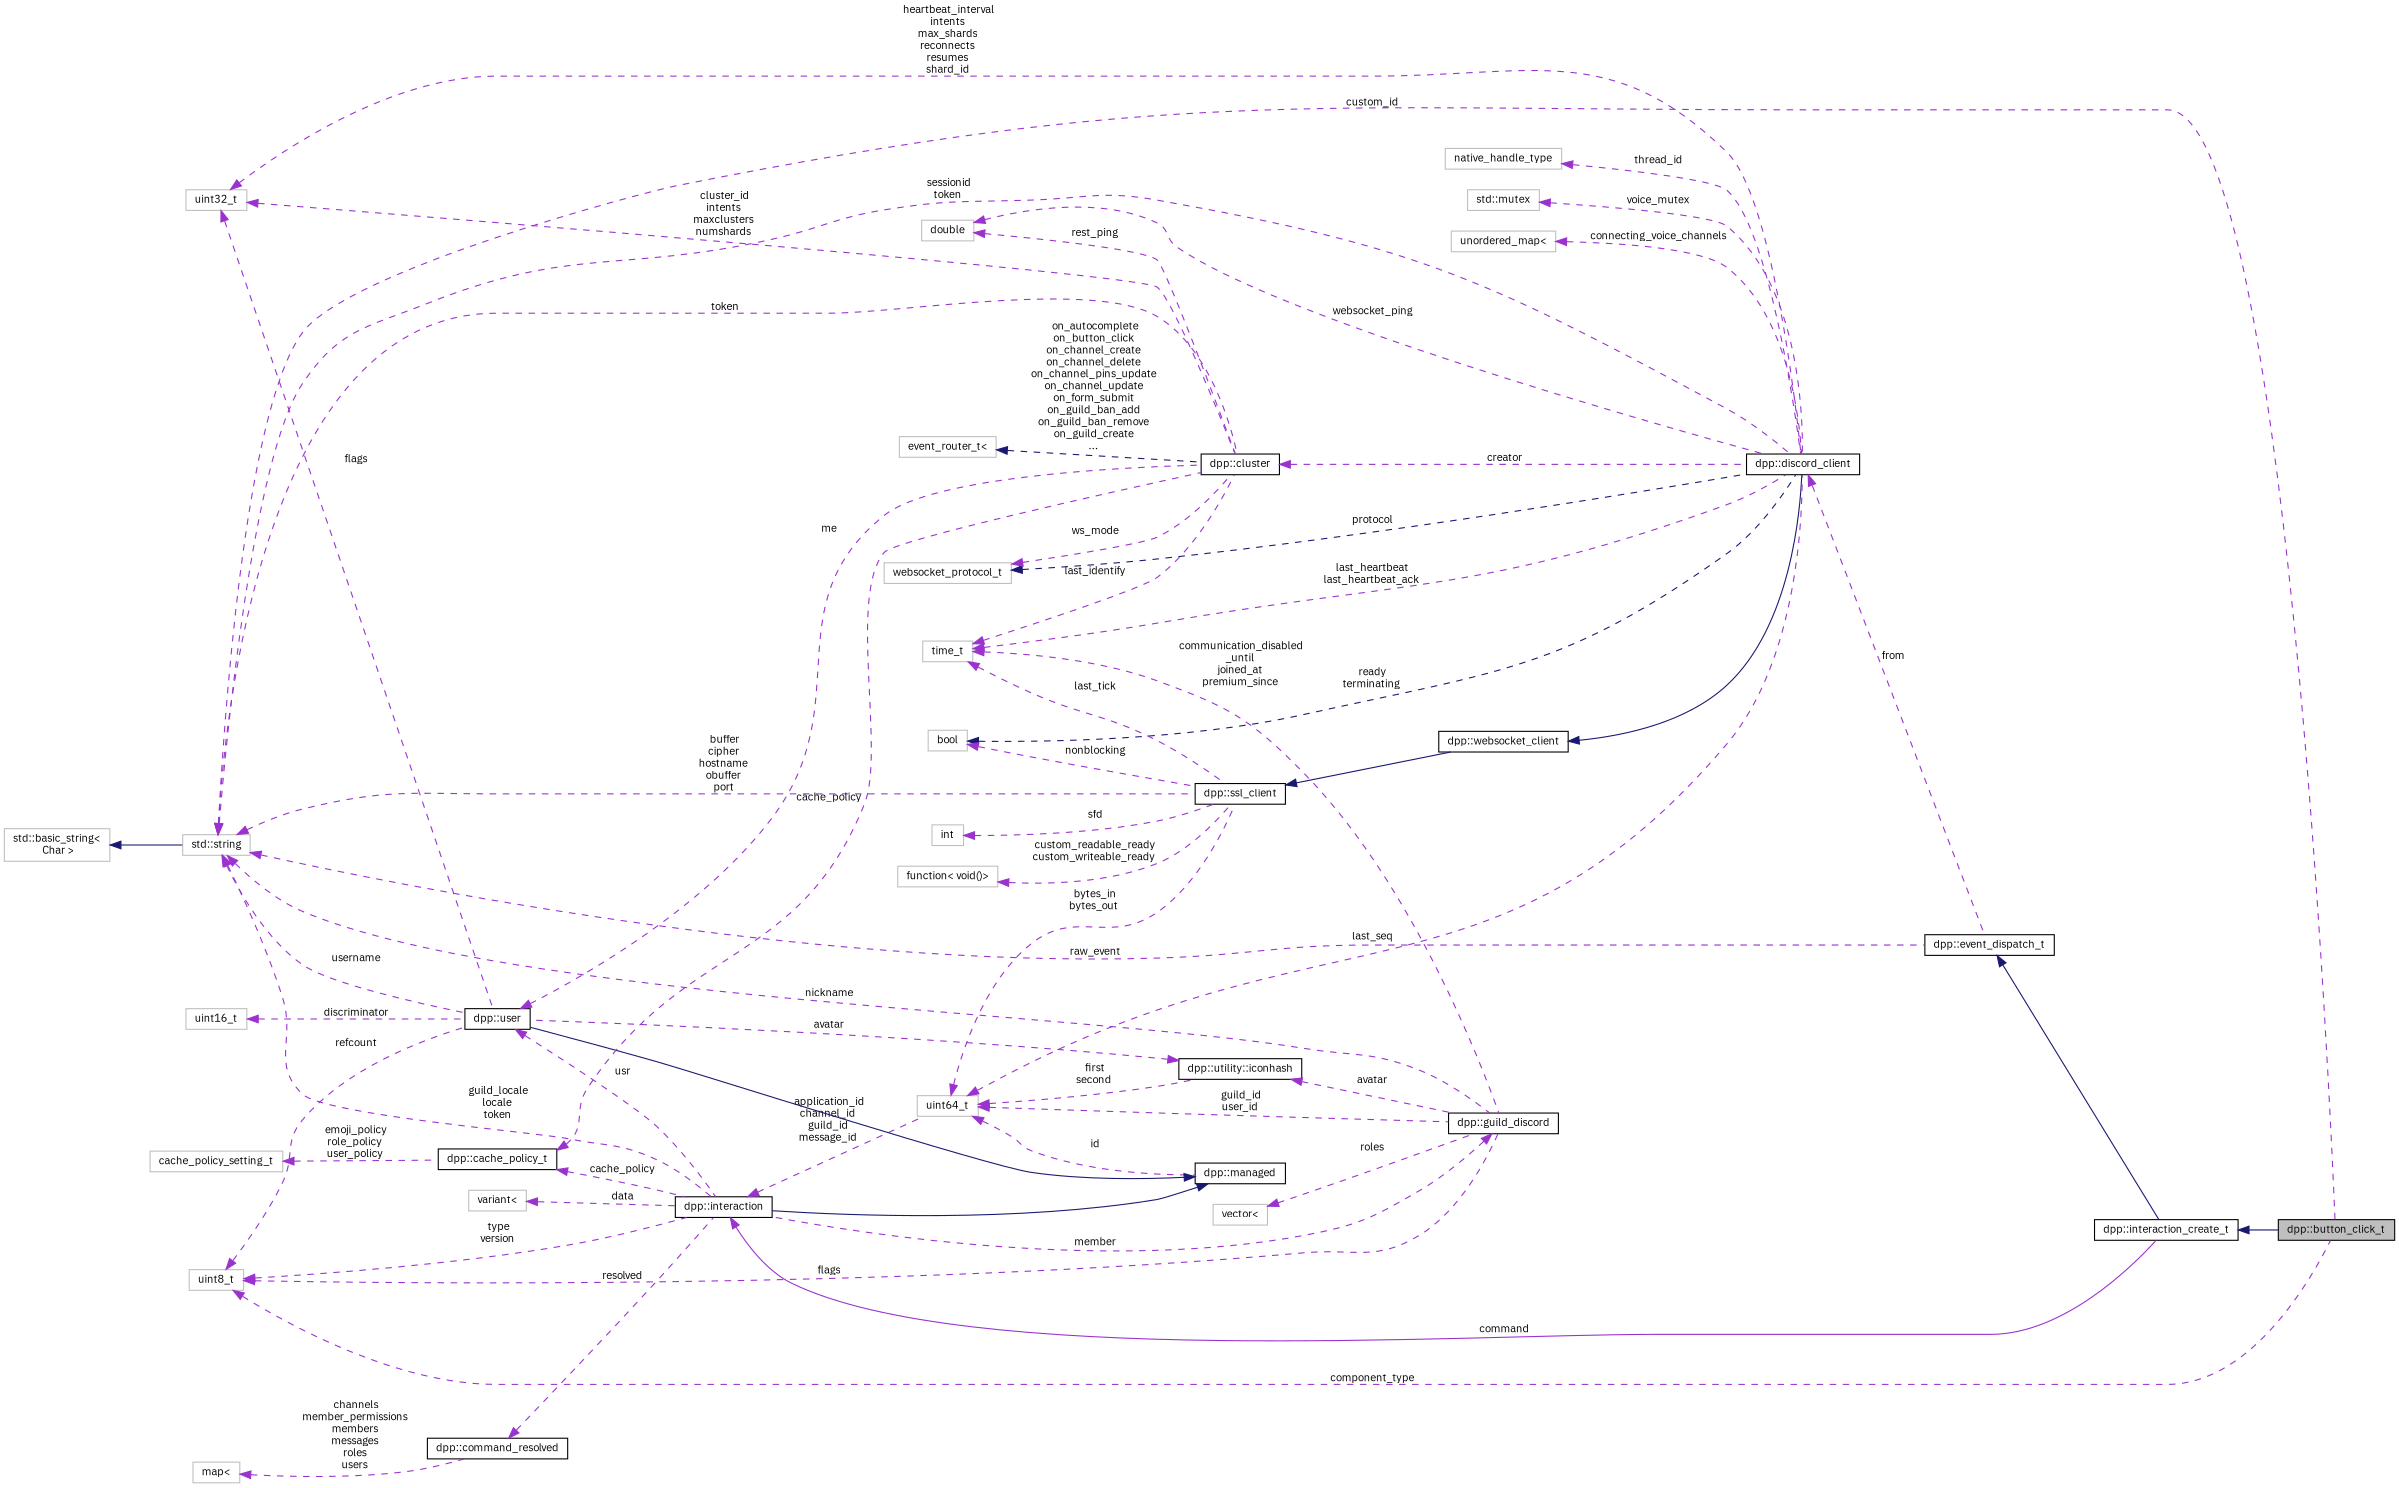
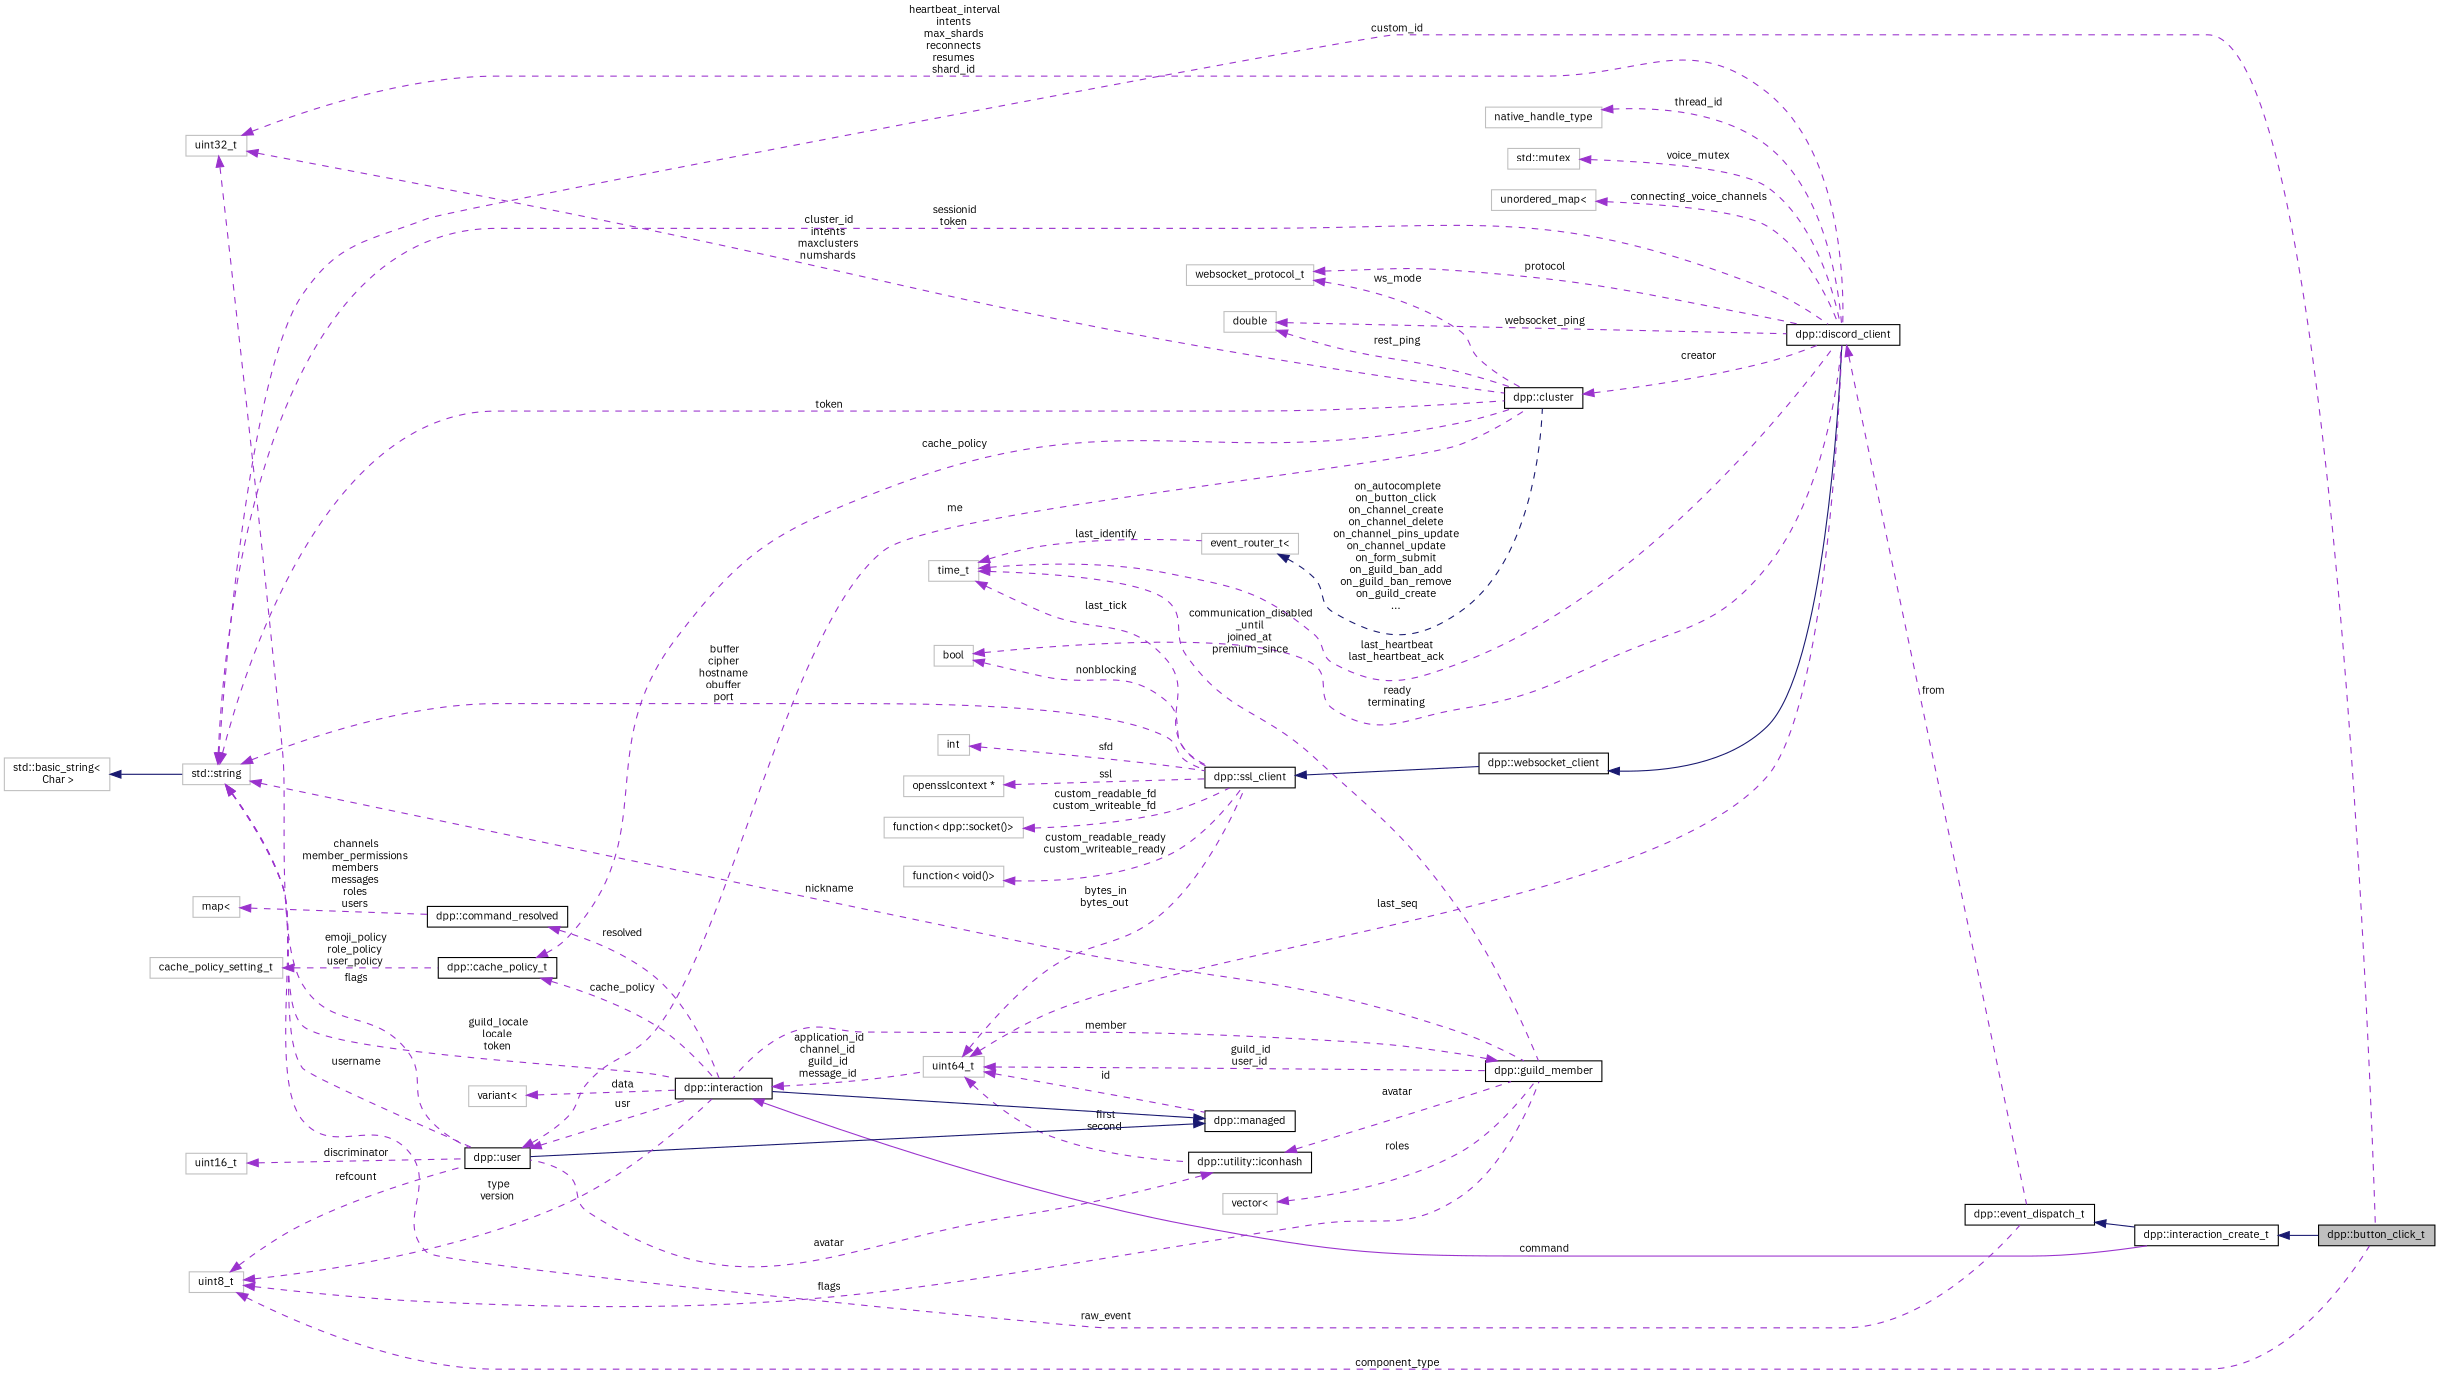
edge "dpp::discord_client" -> "websocket_protocol_t": color midnightblue -> darkorchid3
edge "dpp::cluster" -> "time_t": now "event_router_t<" -> "time_t"
edge "dpp::discord_client" -> "bool": color midnightblue -> darkorchid3
node "opensslcontext *": added
node "function< dpp::socket()>": added
node "dpp::guild_discord": label "dpp::guild_discord" -> "dpp::guild_member"
